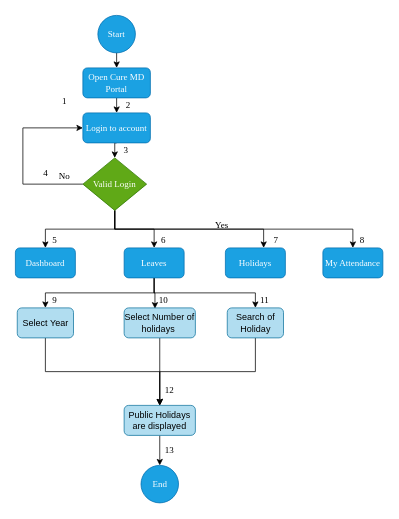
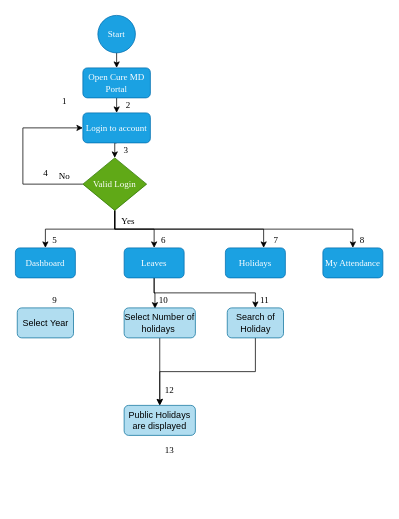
node "Yes": moved (222, 225) -> (128, 222)
edge "Leaves" -> "Select Year": removed
edge "Select Year" -> "Public Holidays are displayed": removed
edge "Public Holidays are displayed" -> "End": removed
node "End": removed
